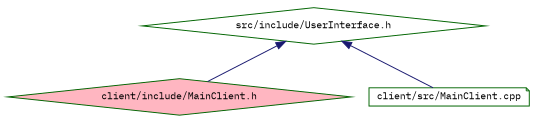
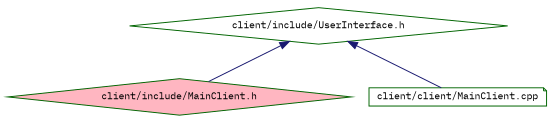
node "src/include/UserInterface.h": label "src/include/UserInterface.h" -> "client/include/UserInterface.h"
node "client/src/MainClient.cpp": label "client/src/MainClient.cpp" -> "client/client/MainClient.cpp"
